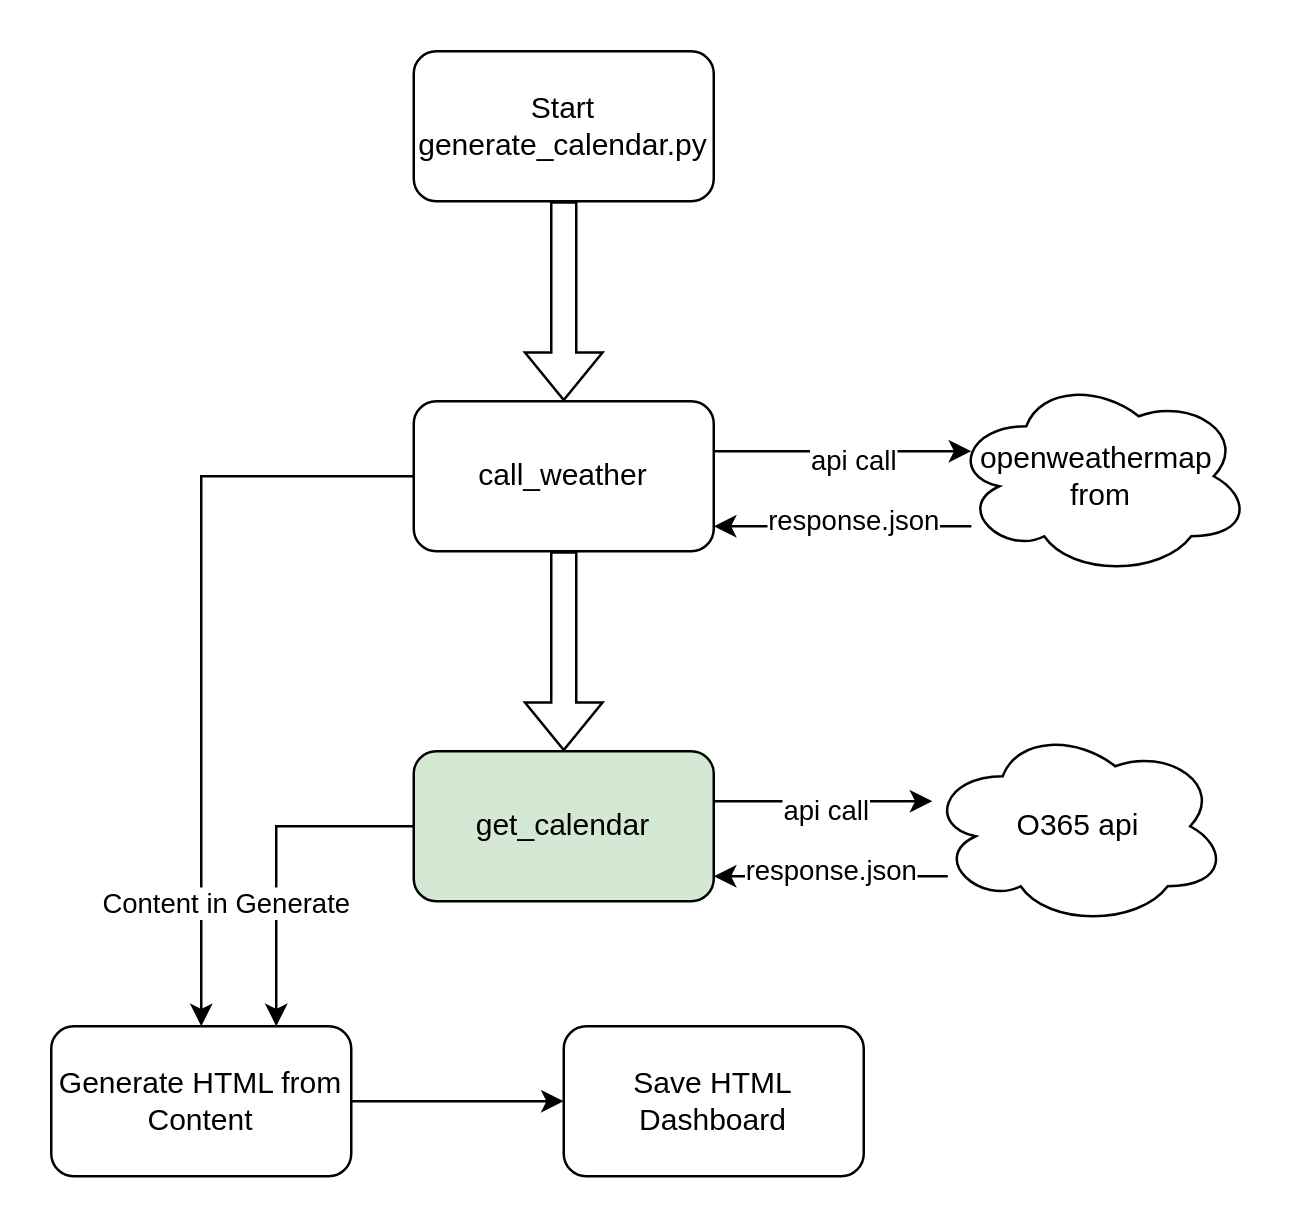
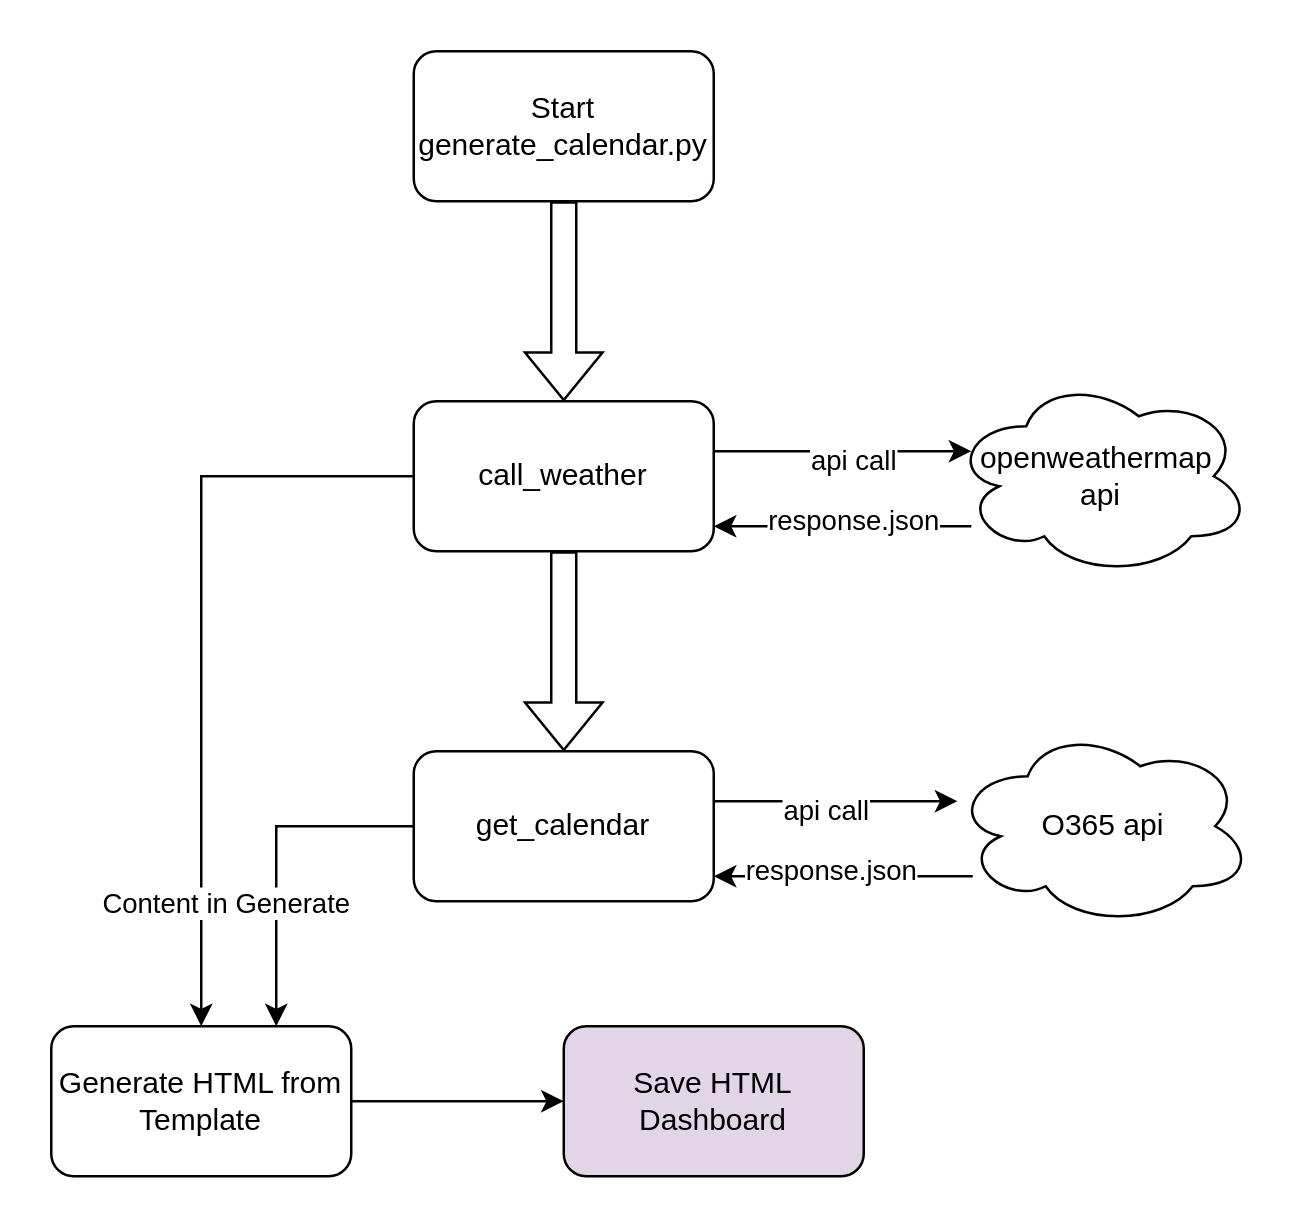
node "openweathermap from": label "openweathermap from" -> "openweathermap api"
node "get_calendar": fillcolor #d5e8d4 -> #ffffff
node "O365 api": moved (1078, 826) -> (1103, 826)
node "Generate HTML from Content": label "Generate HTML from Content" -> "Generate HTML from Template"
node "Save HTML Dashboard": fillcolor #ffffff -> #e1d5e7
